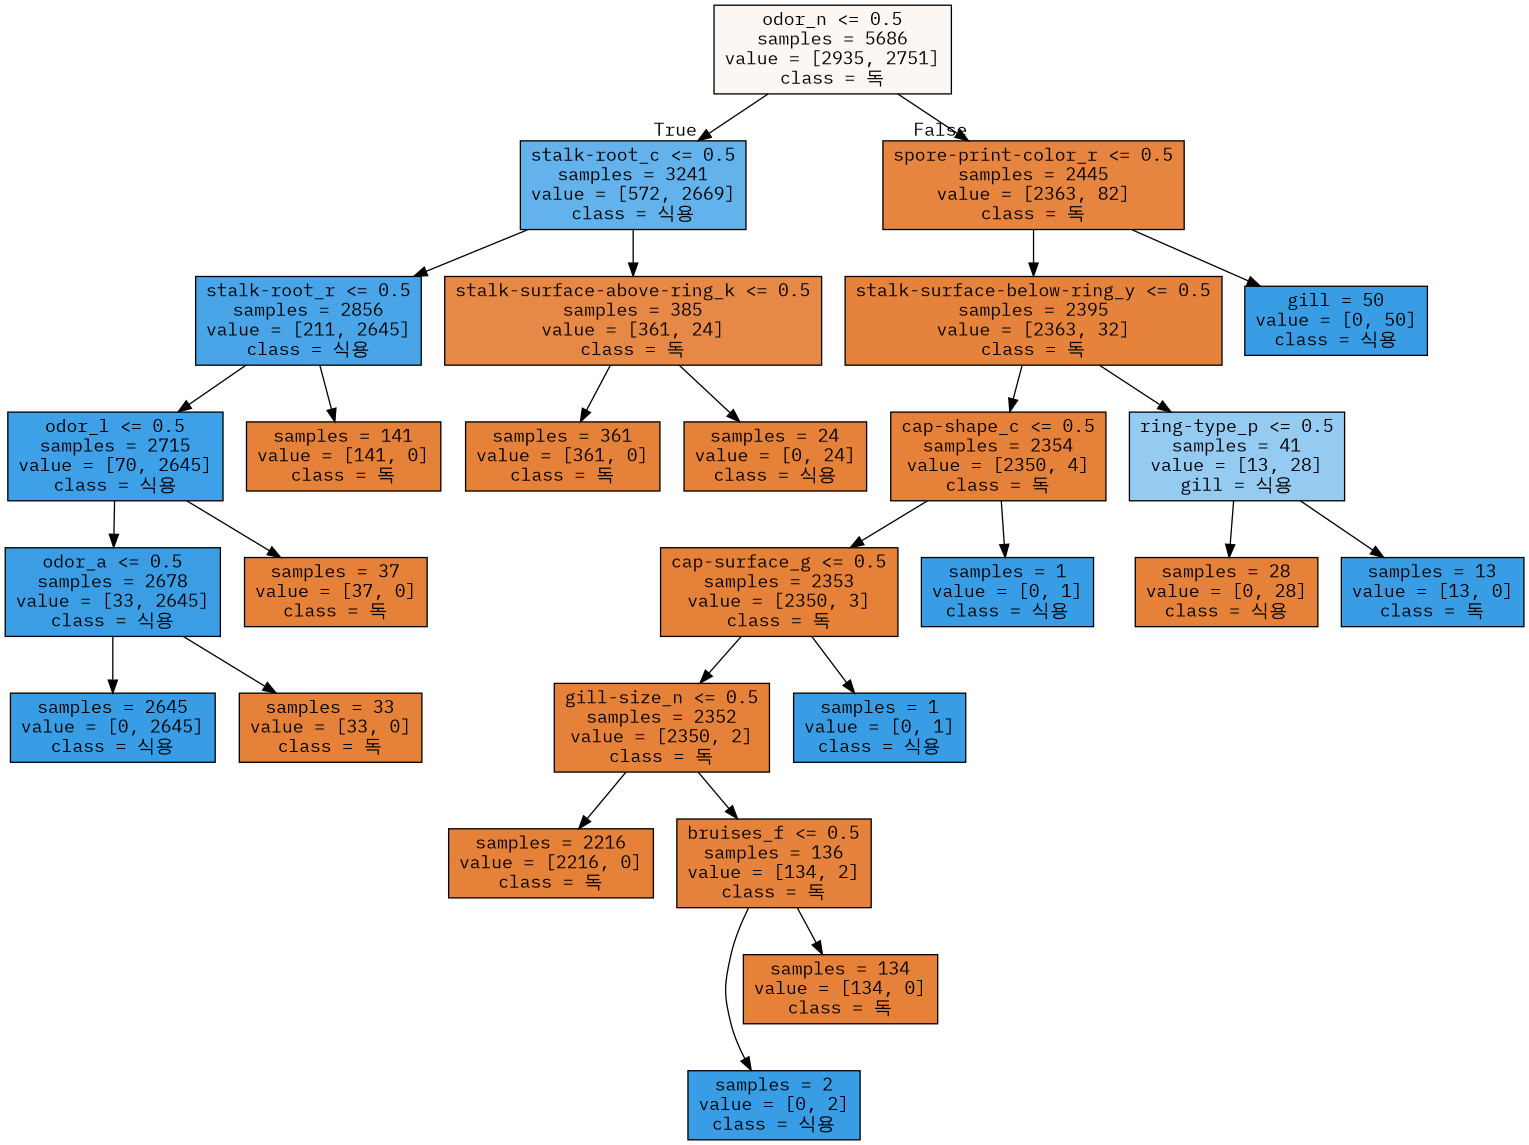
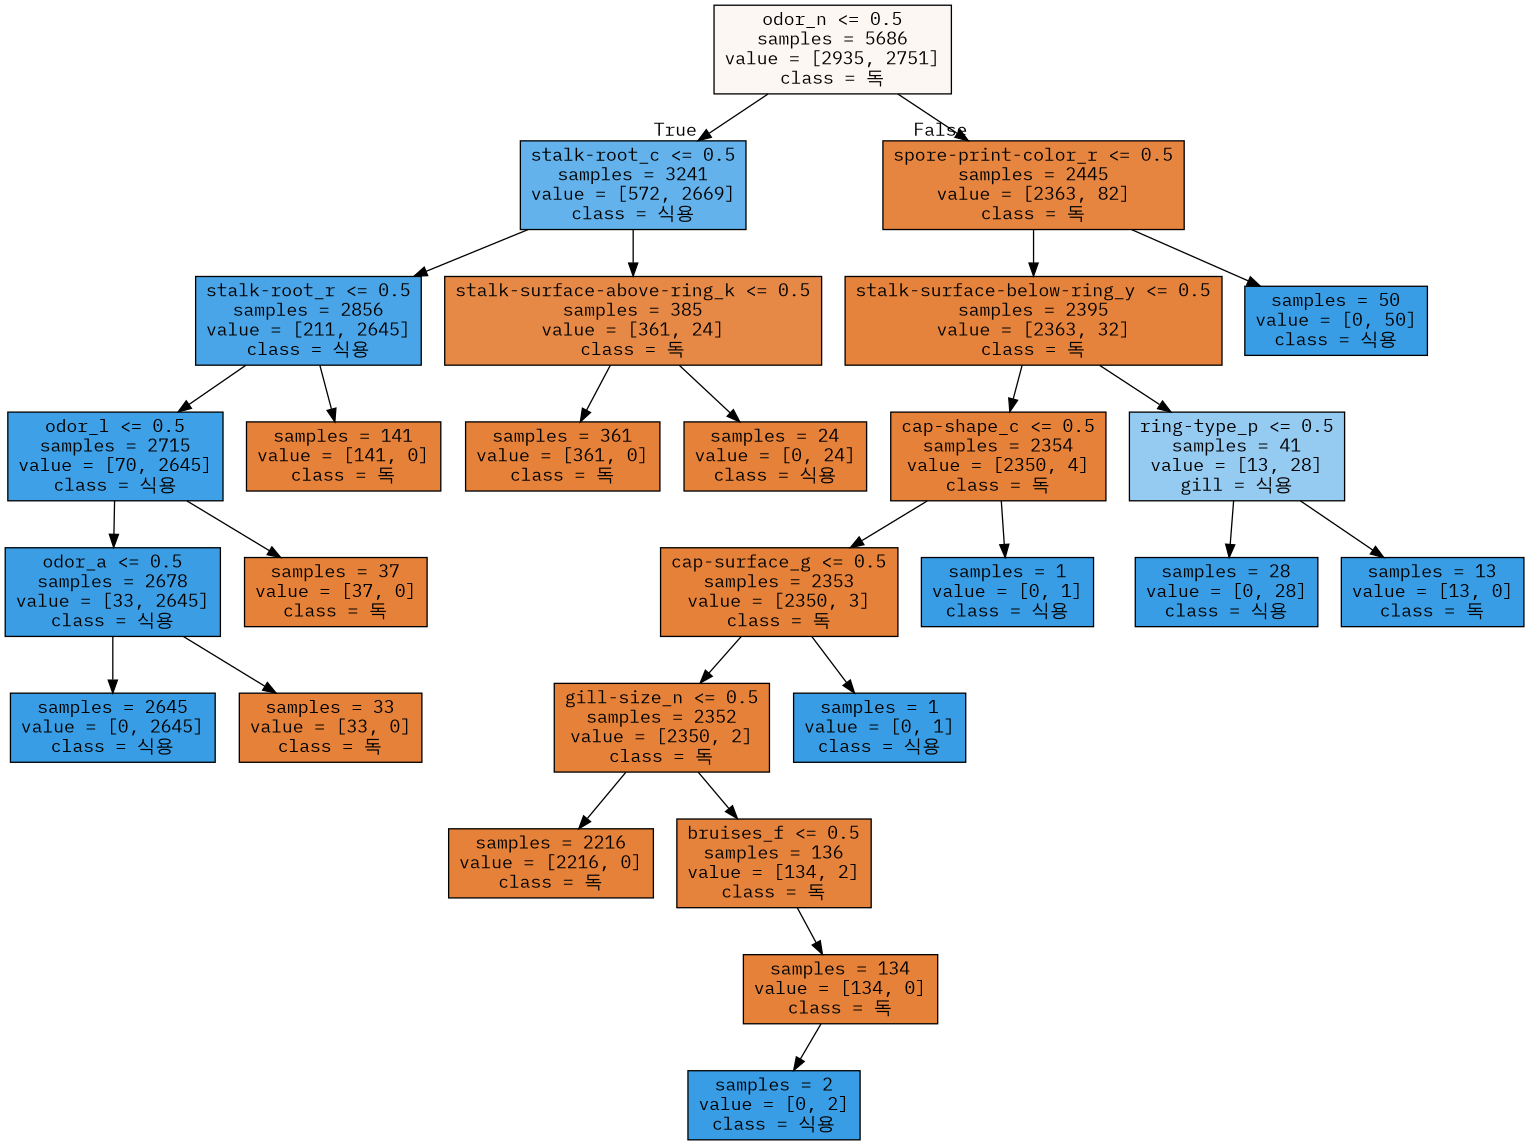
node "gill = 50 value = [0, 50] class = 식용": label "gill = 50 value = [0, 50] class = 식용" -> "samples = 50 value = [0, 50] class = 식용"
node "samples = 28 value = [0, 28] class = 식용": fillcolor #e58139 -> #399de5
edge "bruises_f <= 0.5 samples = 136 value = [134, 2] class = 독" -> "samples = 2 value = [0, 2] class = 식용": now "samples = 134 value = [134, 0] class = 독" -> "samples = 2 value = [0, 2] class = 식용"
